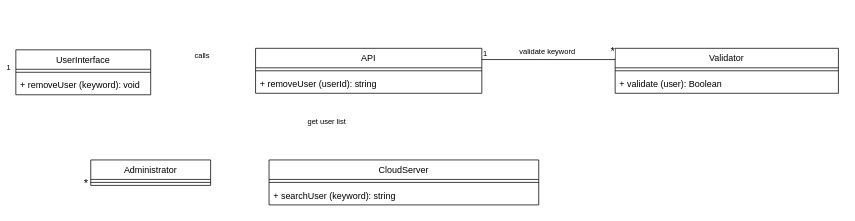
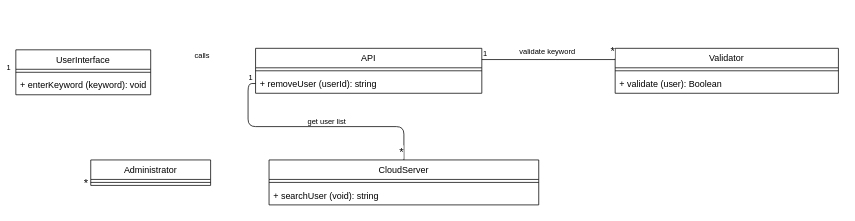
node "get user list": fillcolor #ffffff -> #dae8fc
node "+ removeUser (keyword): void": label "+ removeUser (keyword): void" -> "+ enterKeyword (keyword): void"
edge "+ removeUser (userId): string" -- "CloudServer": added, labels "1", "*"
node "+ searchUser (keyword): string": label "+ searchUser (keyword): string" -> "+ searchUser (void): string"
